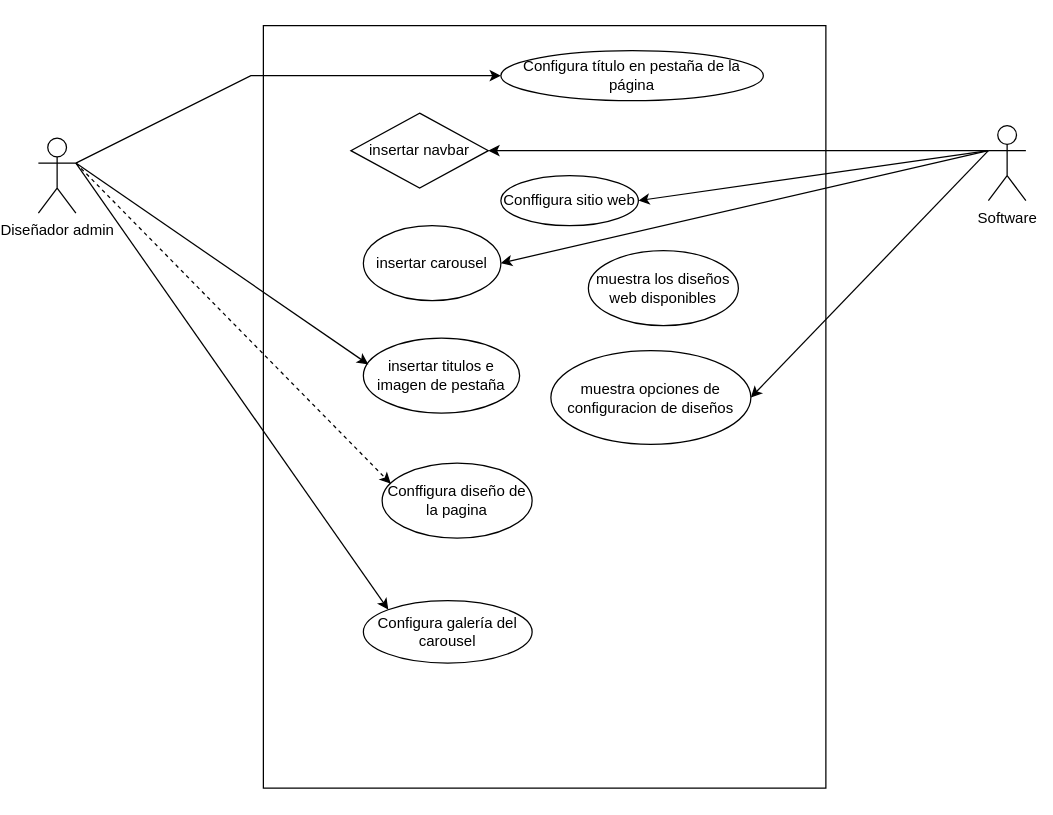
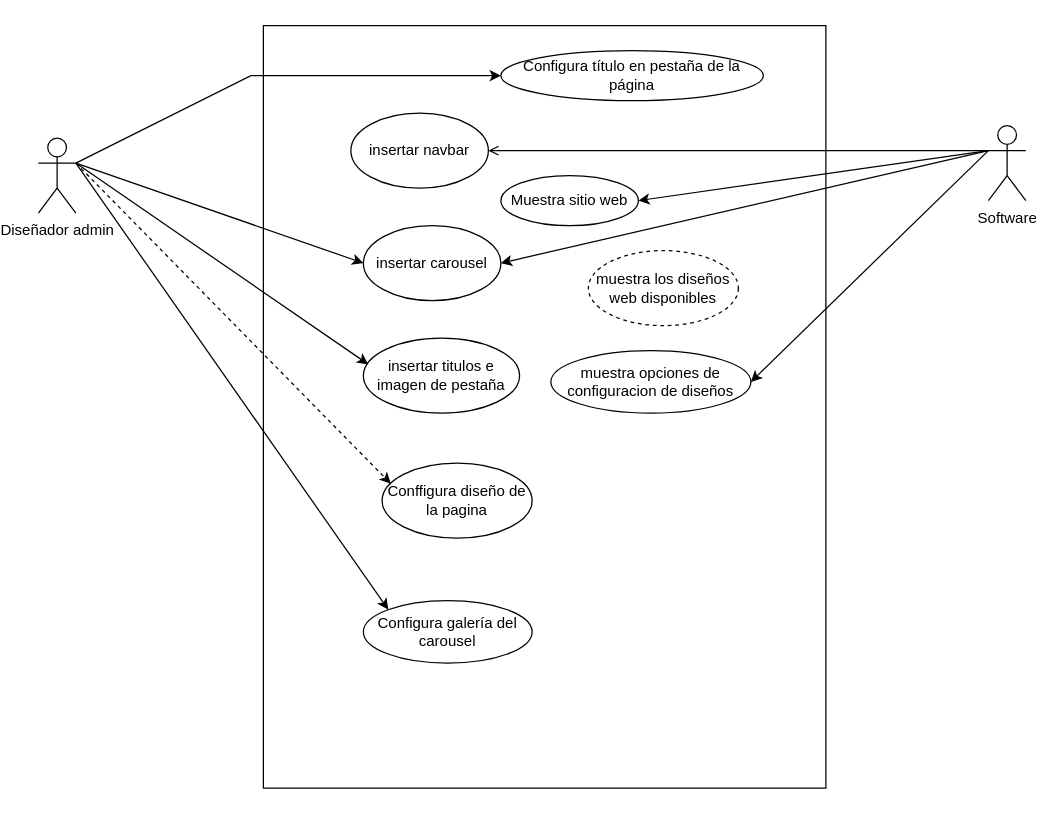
node "insertar navbar": shape diamond -> ellipse
edge "Software" -> "insertar navbar": arrowhead classic -> open
node "Conffigura sitio web": label "Conffigura sitio web" -> "Muestra sitio web"
edge "Diseñador admin" -> "insertar carousel": added
node "muestra los diseños web disponibles": style solid -> dashed
node "muestra opciones de configuracion de diseños": size 200x94 -> 200x63
